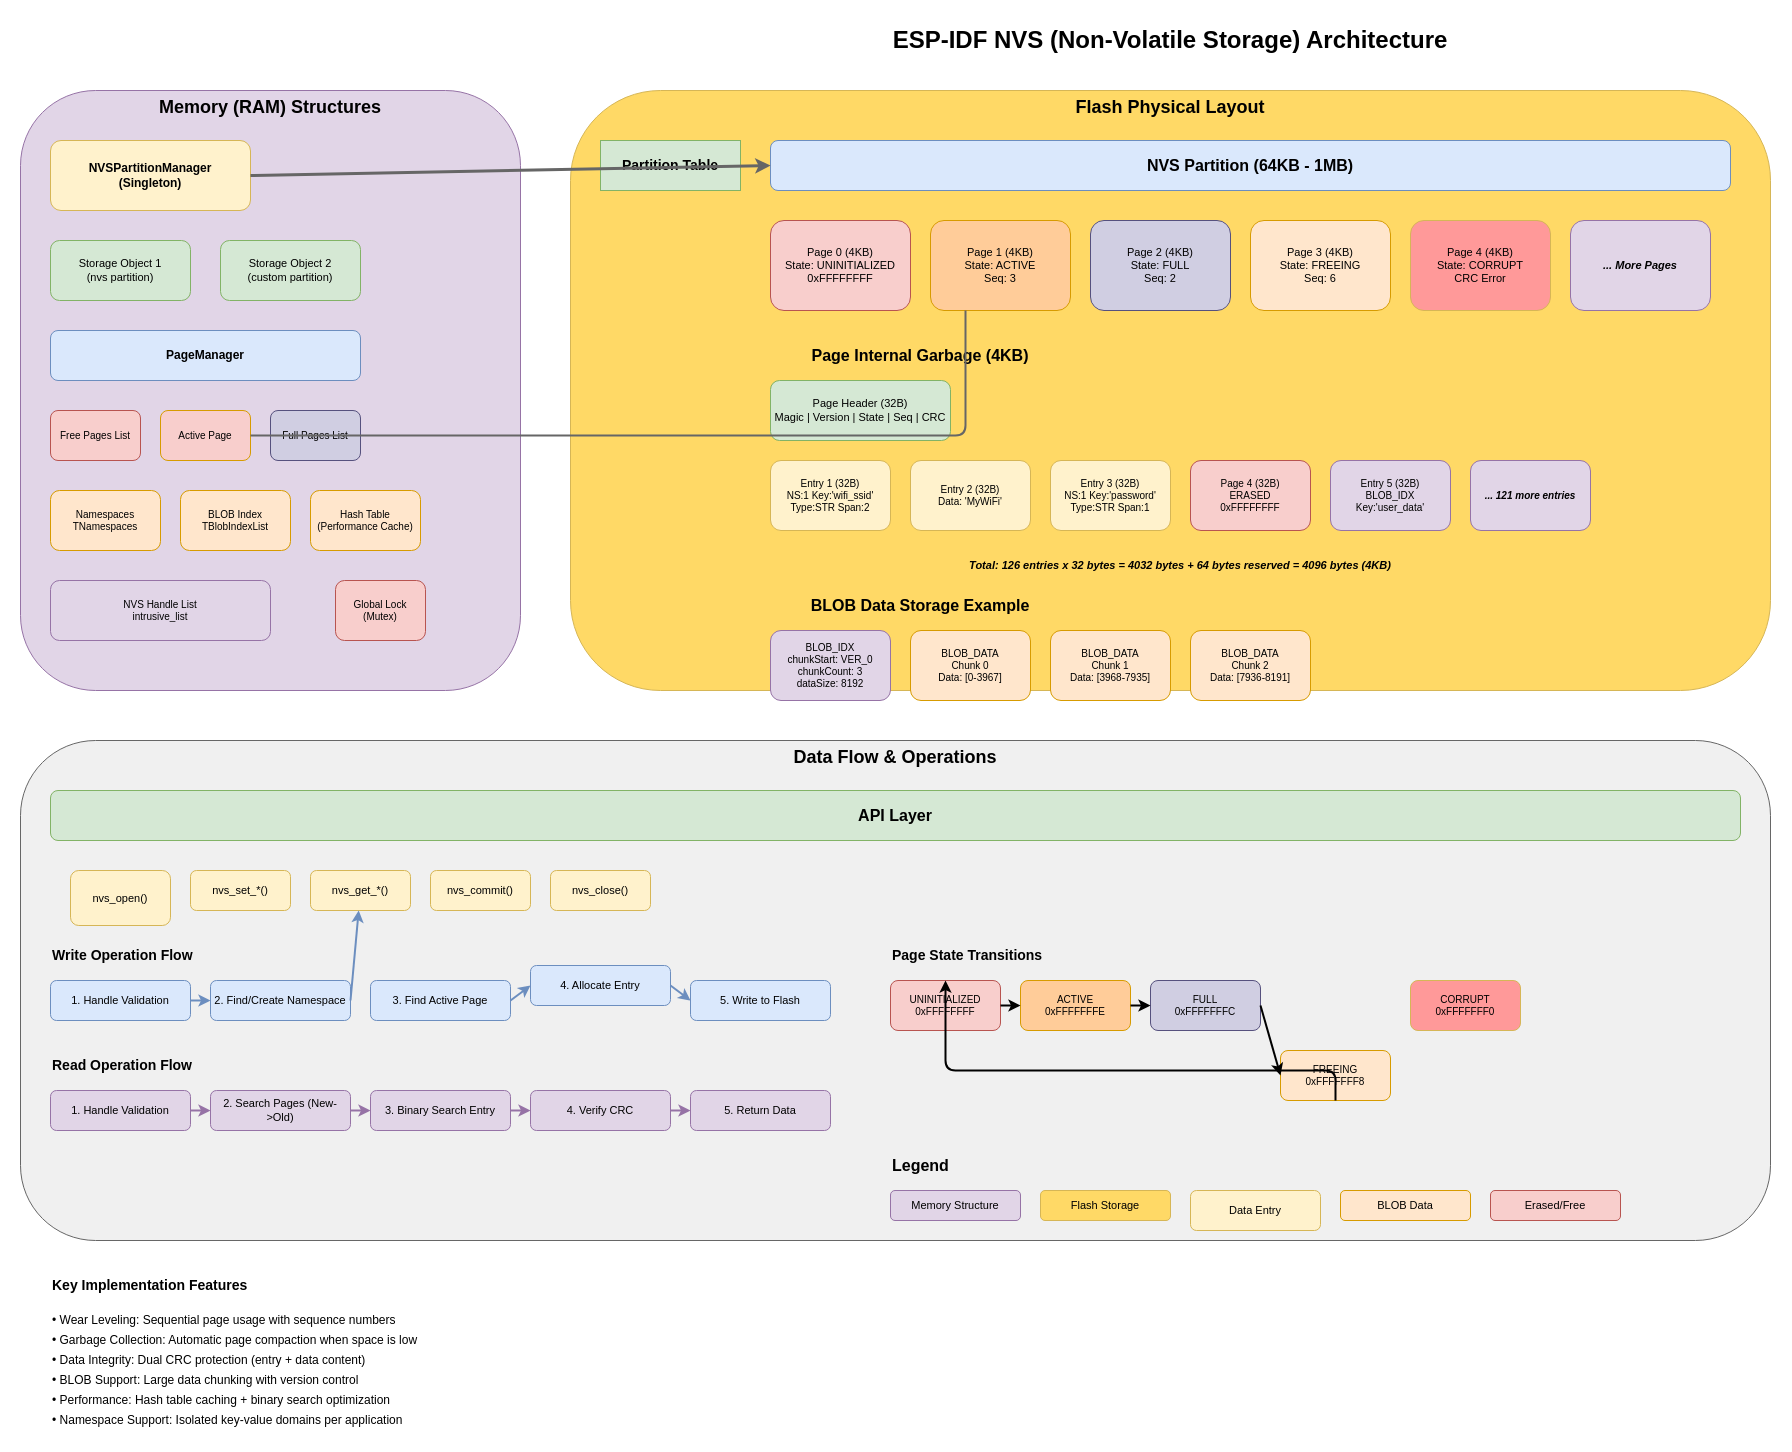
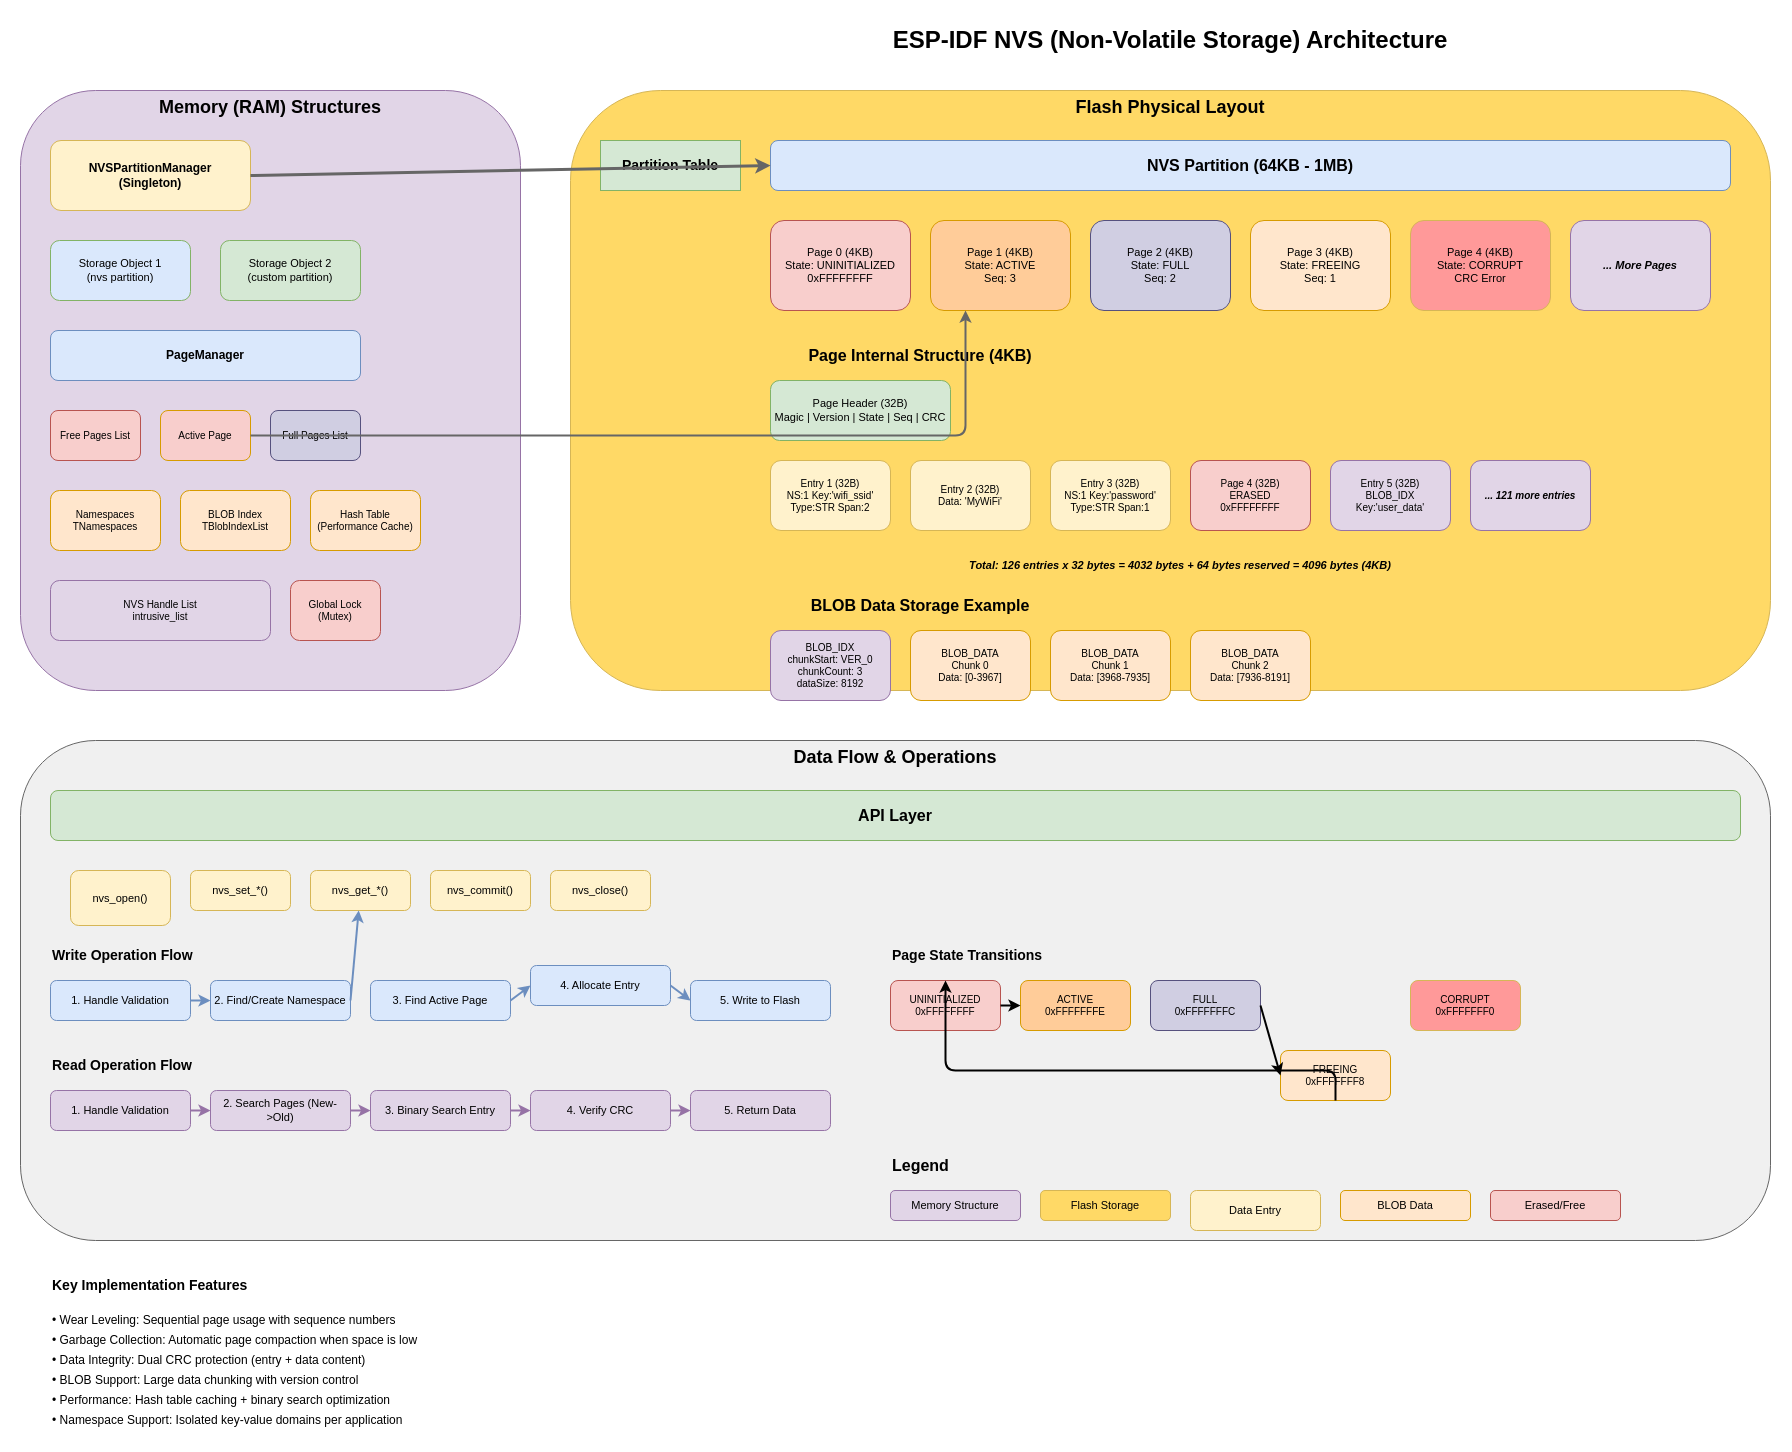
node "Page 3 (4KB) State: FREEING Seq: 6": label "Page 3 (4KB) State: FREEING Seq: 6" -> "Page 3 (4KB) State: FREEING Seq: 1"
node "Storage Object 1 (nvs partition)": fillcolor #d5e8d4 -> #dae8fc
edge "Page 1 (4KB) State: ACTIVE Seq: 3" -- "Active Page": arrowhead none -> classic
node "Page Internal Garbage (4KB)": label "Page Internal Garbage (4KB)" -> "Page Internal Structure (4KB)"
node "Global Lock (Mutex)": moved (381, 611) -> (336, 611)
edge "ACTIVE 0xFFFFFFFE" -> "FULL 0xFFFFFFFC": removed
